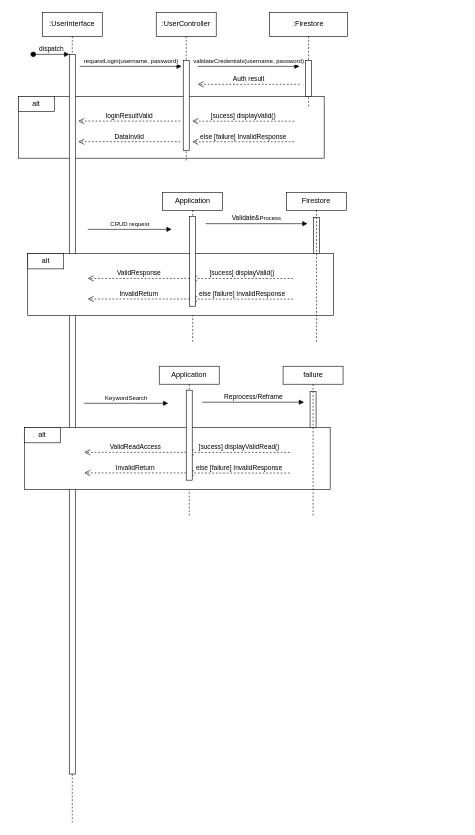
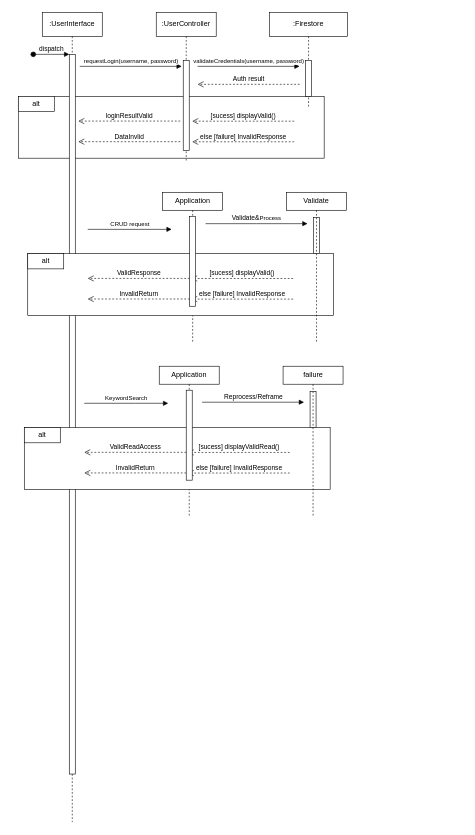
node "Firestore": label "Firestore" -> "Validate"
